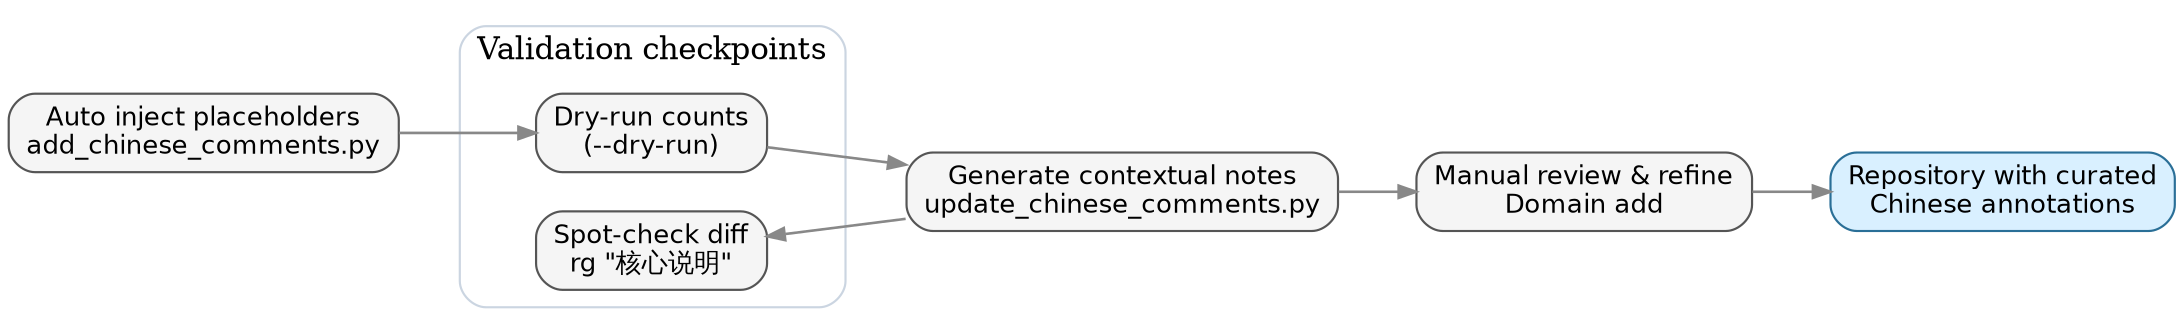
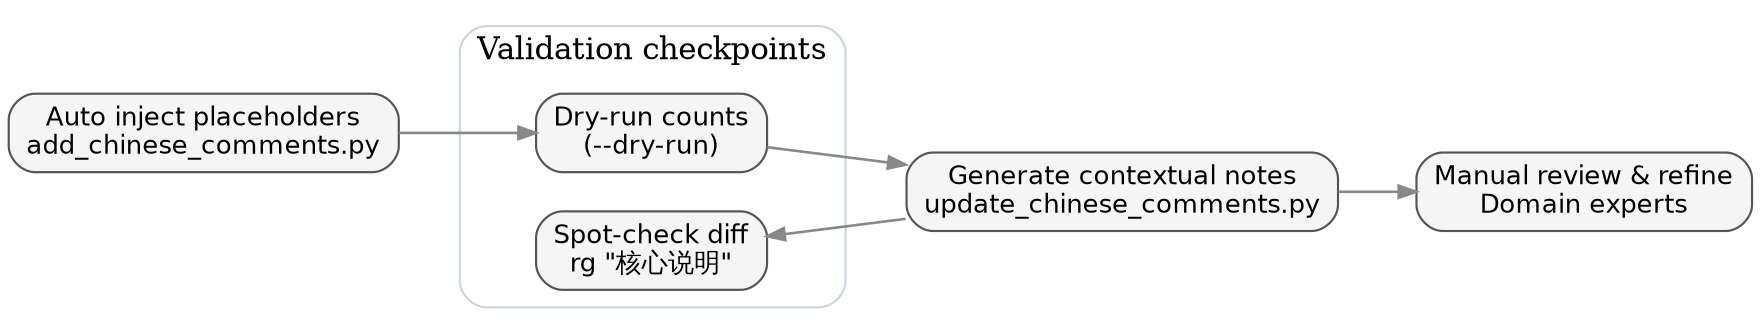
node "Manual review & refine Domain add": label "Manual review & refine Domain add" -> "Manual review & refine Domain experts"
node "Repository with curated Chinese annotations": removed
